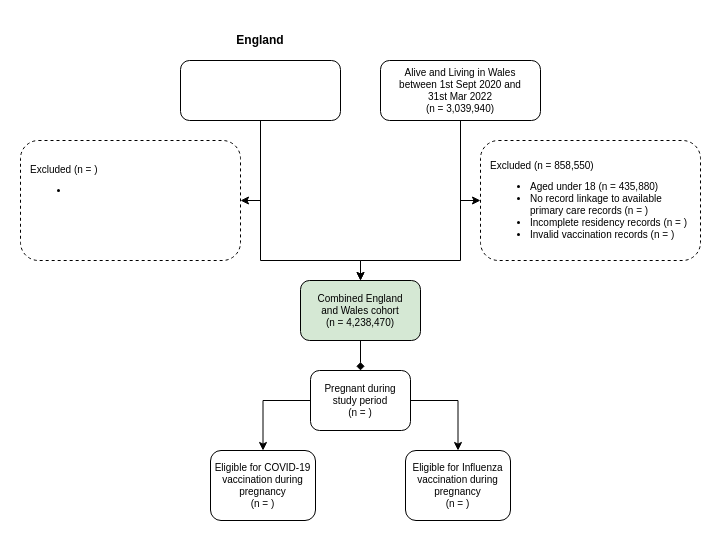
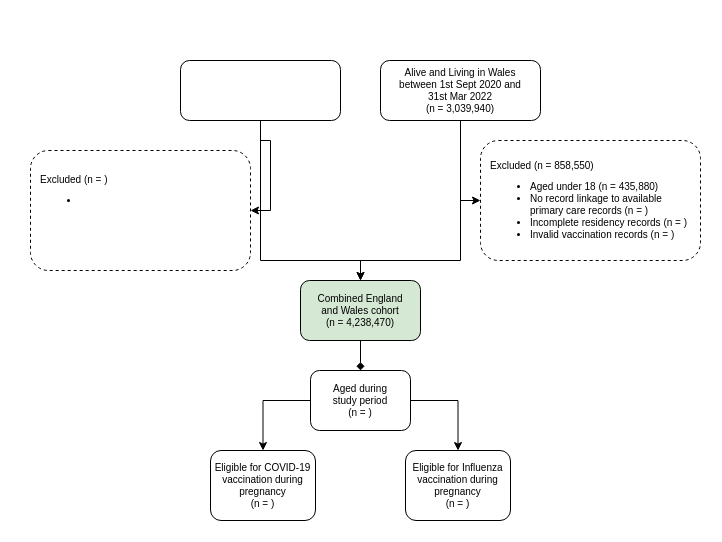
node "England": removed
node "Excluded (n = )": moved (131, 201) -> (141, 211)
node "Pregnant during study period(n = )": label "Pregnant during study period(n = )" -> "Aged during study period(n = )"
